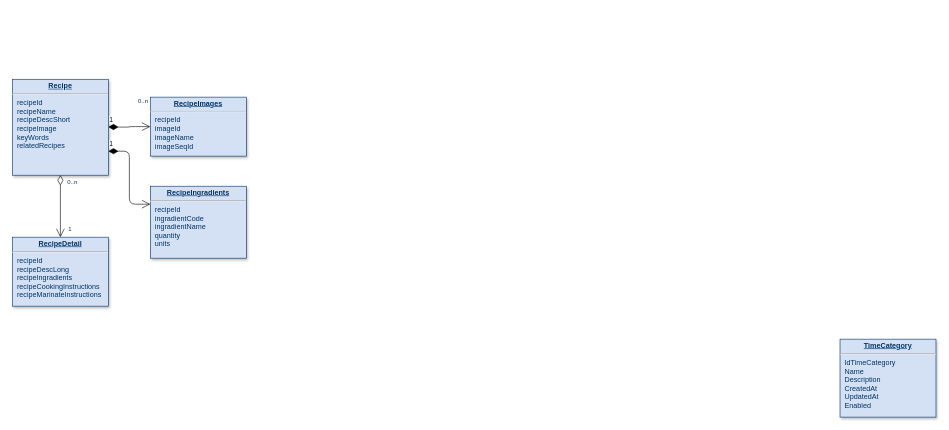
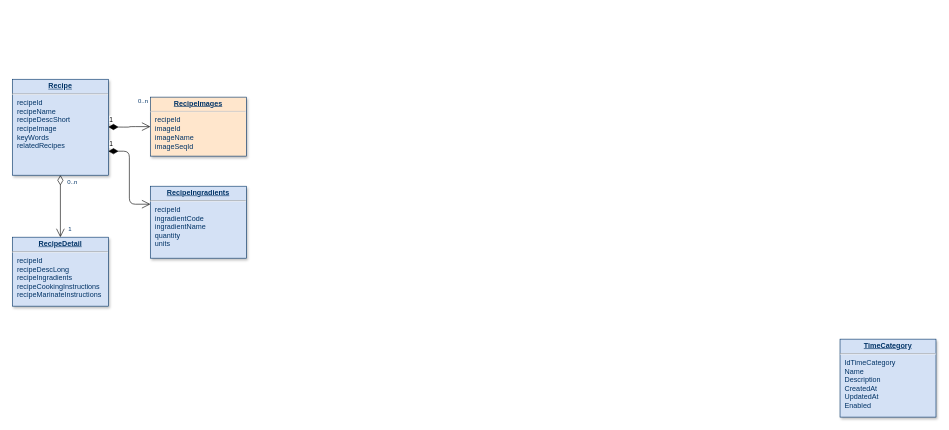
node "RecipeImages recipeId imageId imageName imageSeqId": fillcolor #d4e1f5 -> #ffe6cc
